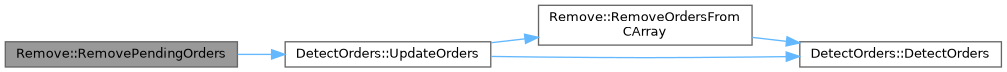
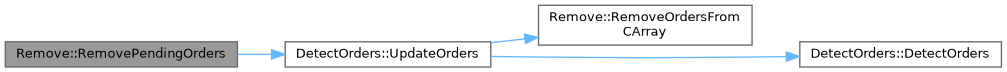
edge "Remove::RemoveOrdersFrom CArray" -> "DetectOrders::DetectOrders": removed
